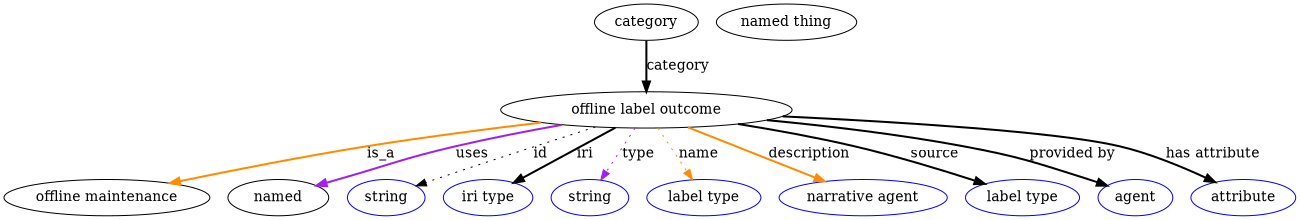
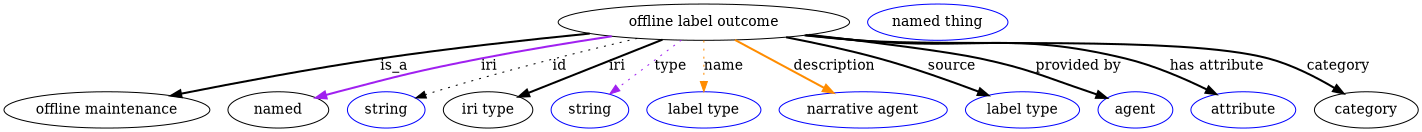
node "named thing": color black -> blue
edge "category" -> "offline label outcome": reversed
edge "offline label outcome" -> "offline maintenance": color darkorange -> black
edge "offline label outcome" -> "named": label "uses" -> "iri"
node "iri type": color blue -> black
